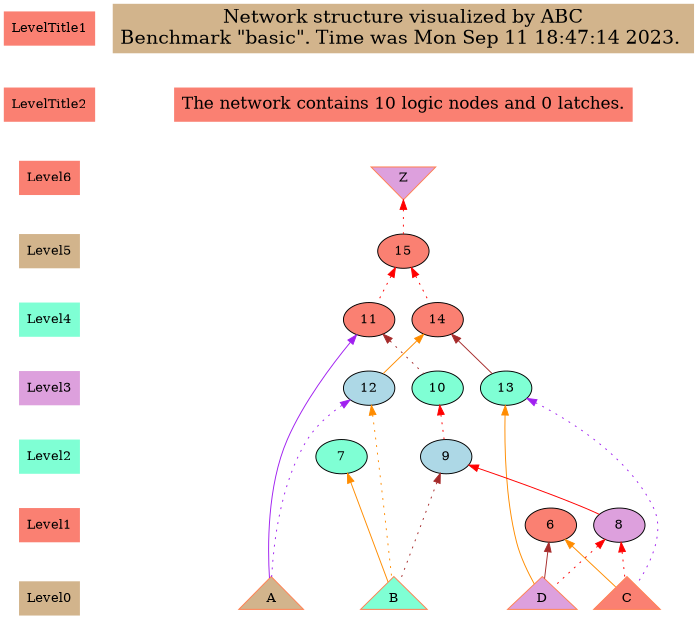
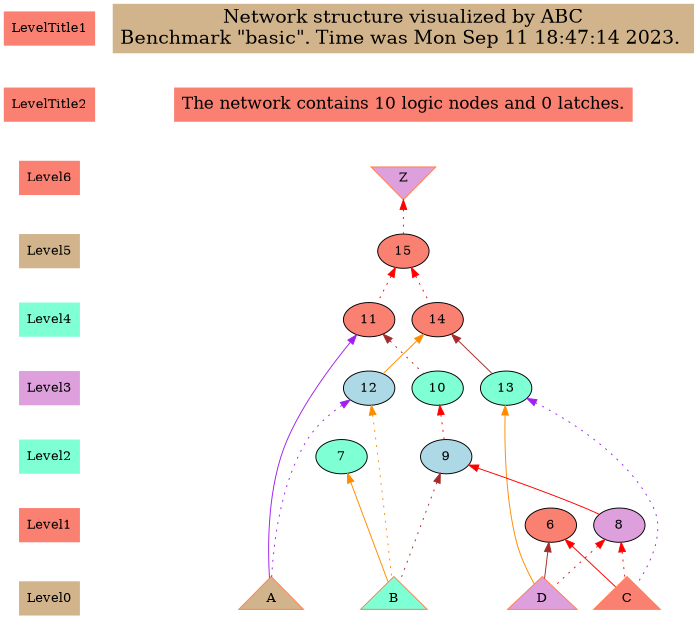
edge "C" -> "6": color darkorange -> red
